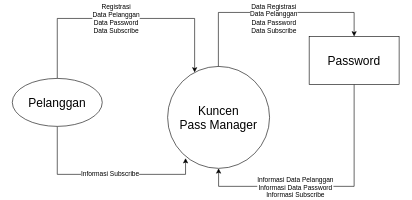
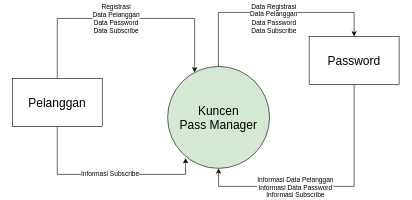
node "Pelanggan": shape ellipse -> rectangle
node "Kuncen Pass Manager": fillcolor #ffffff -> #d5e8d4
